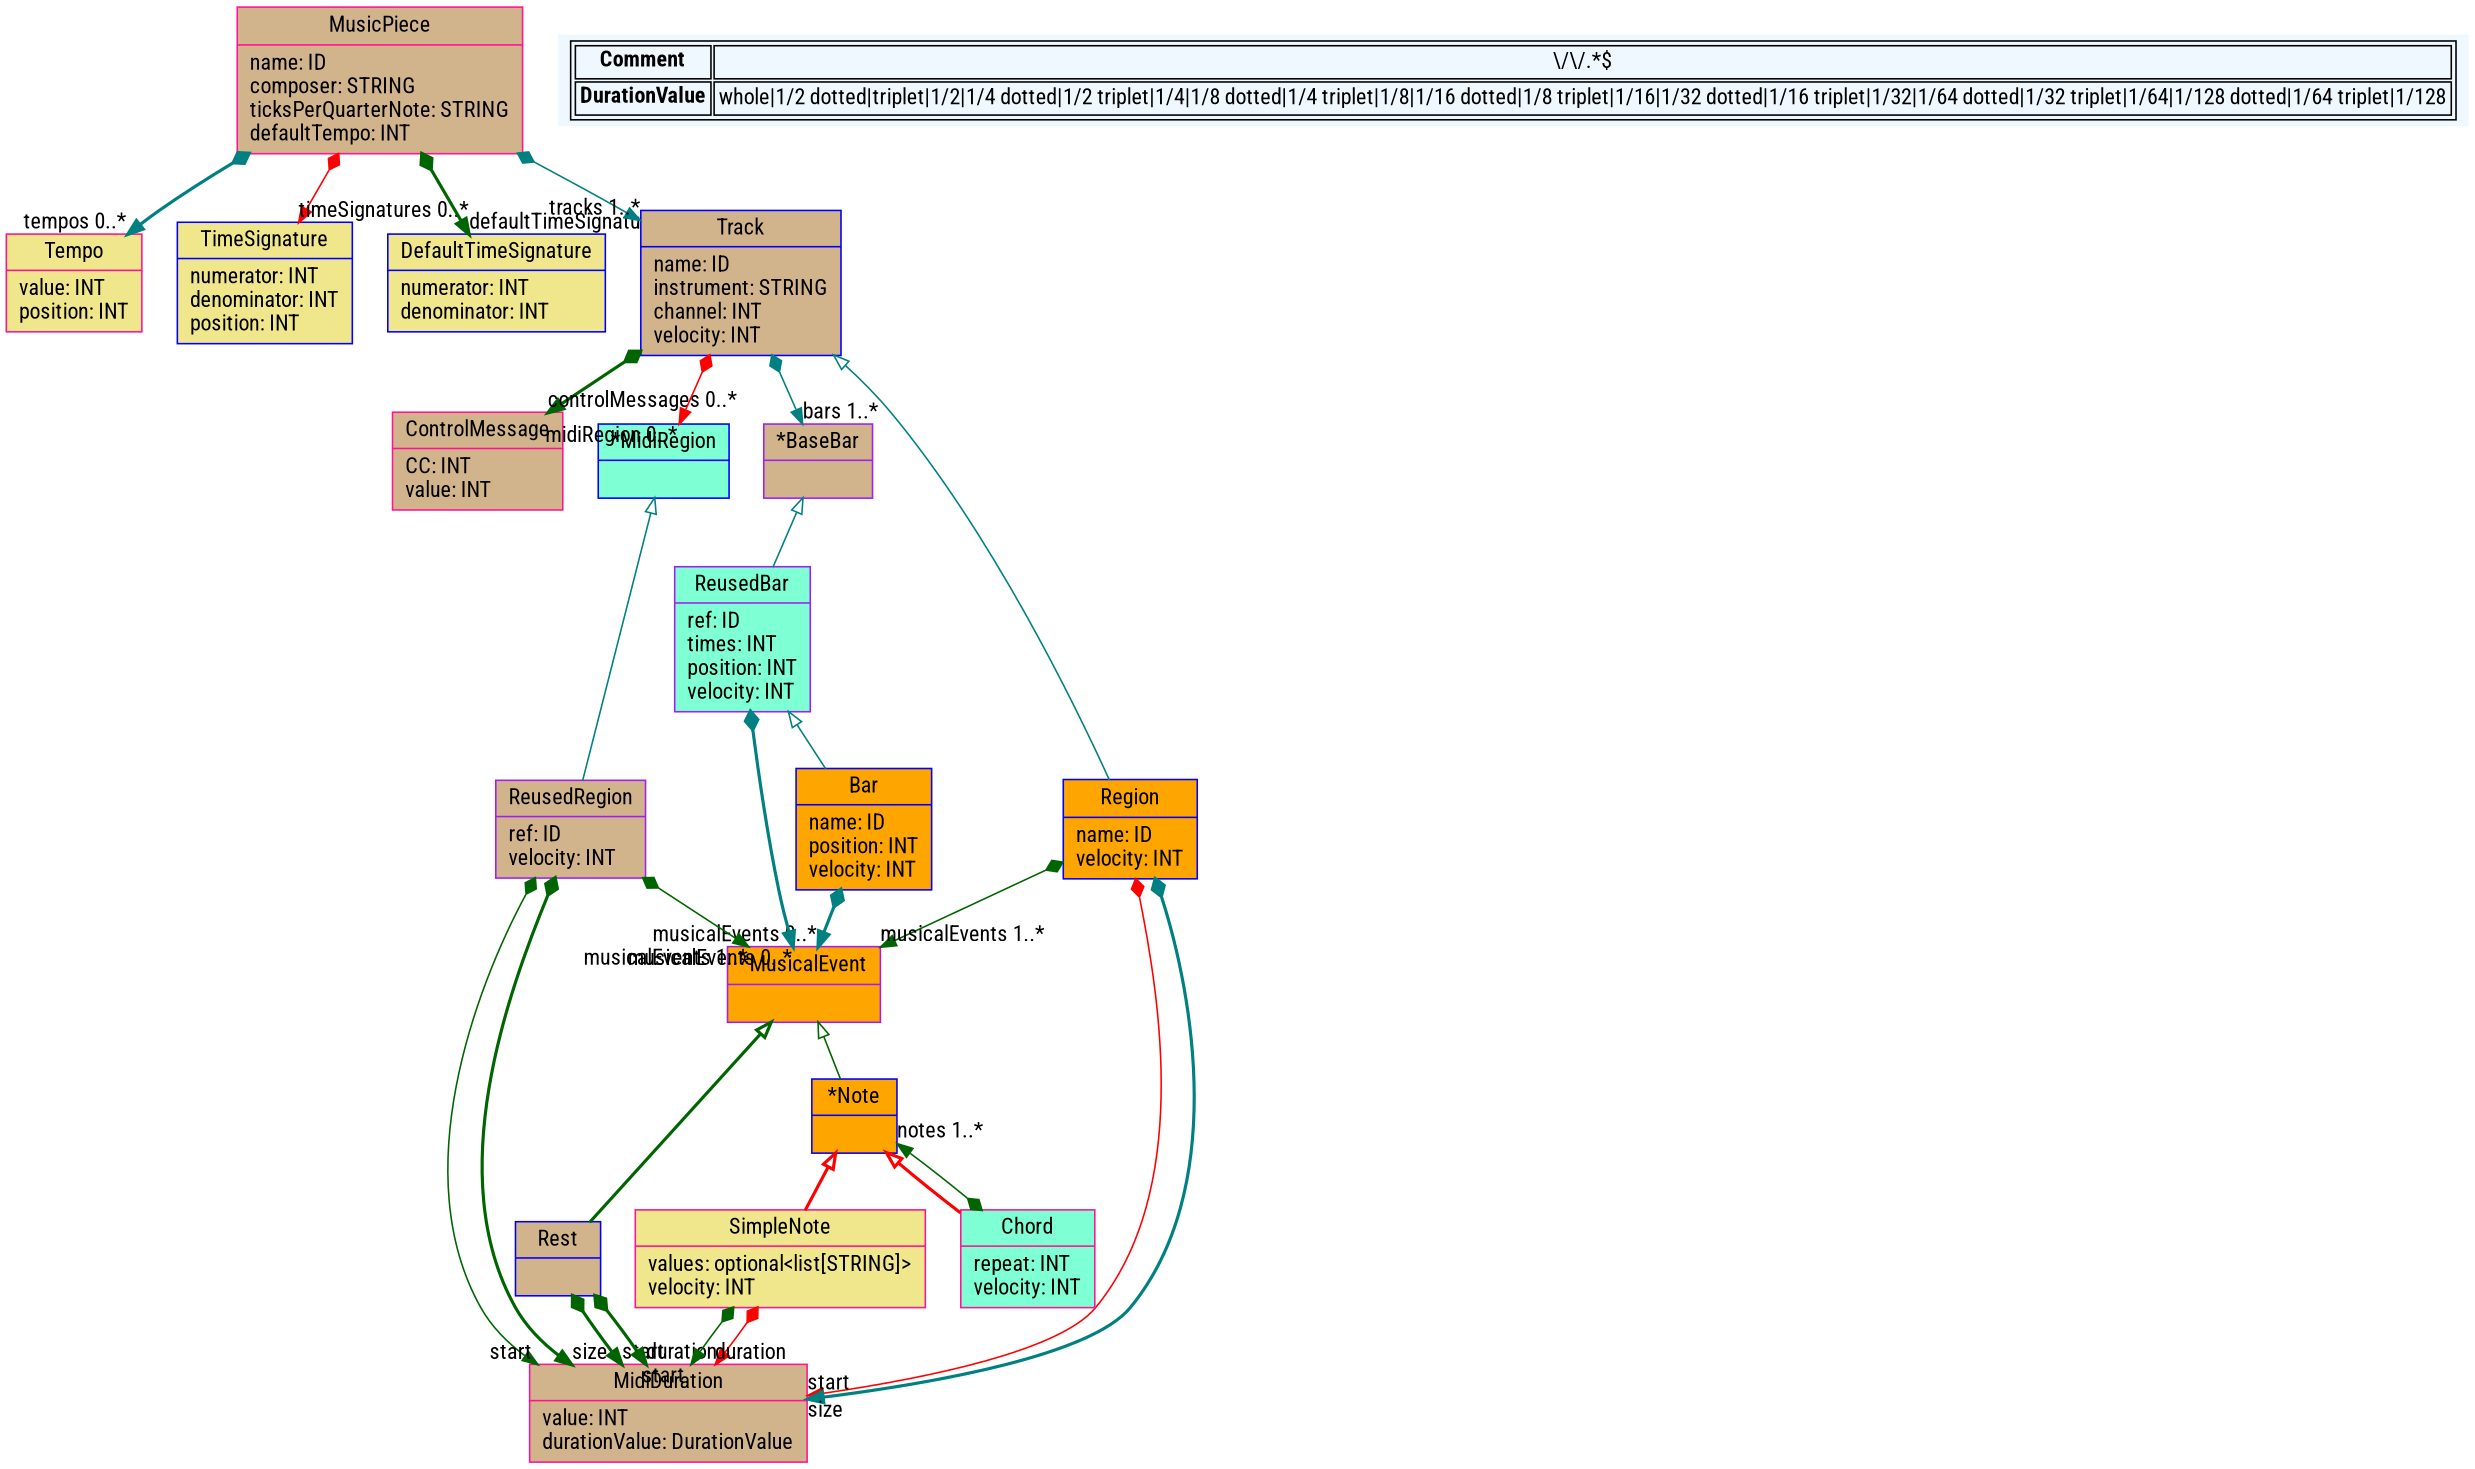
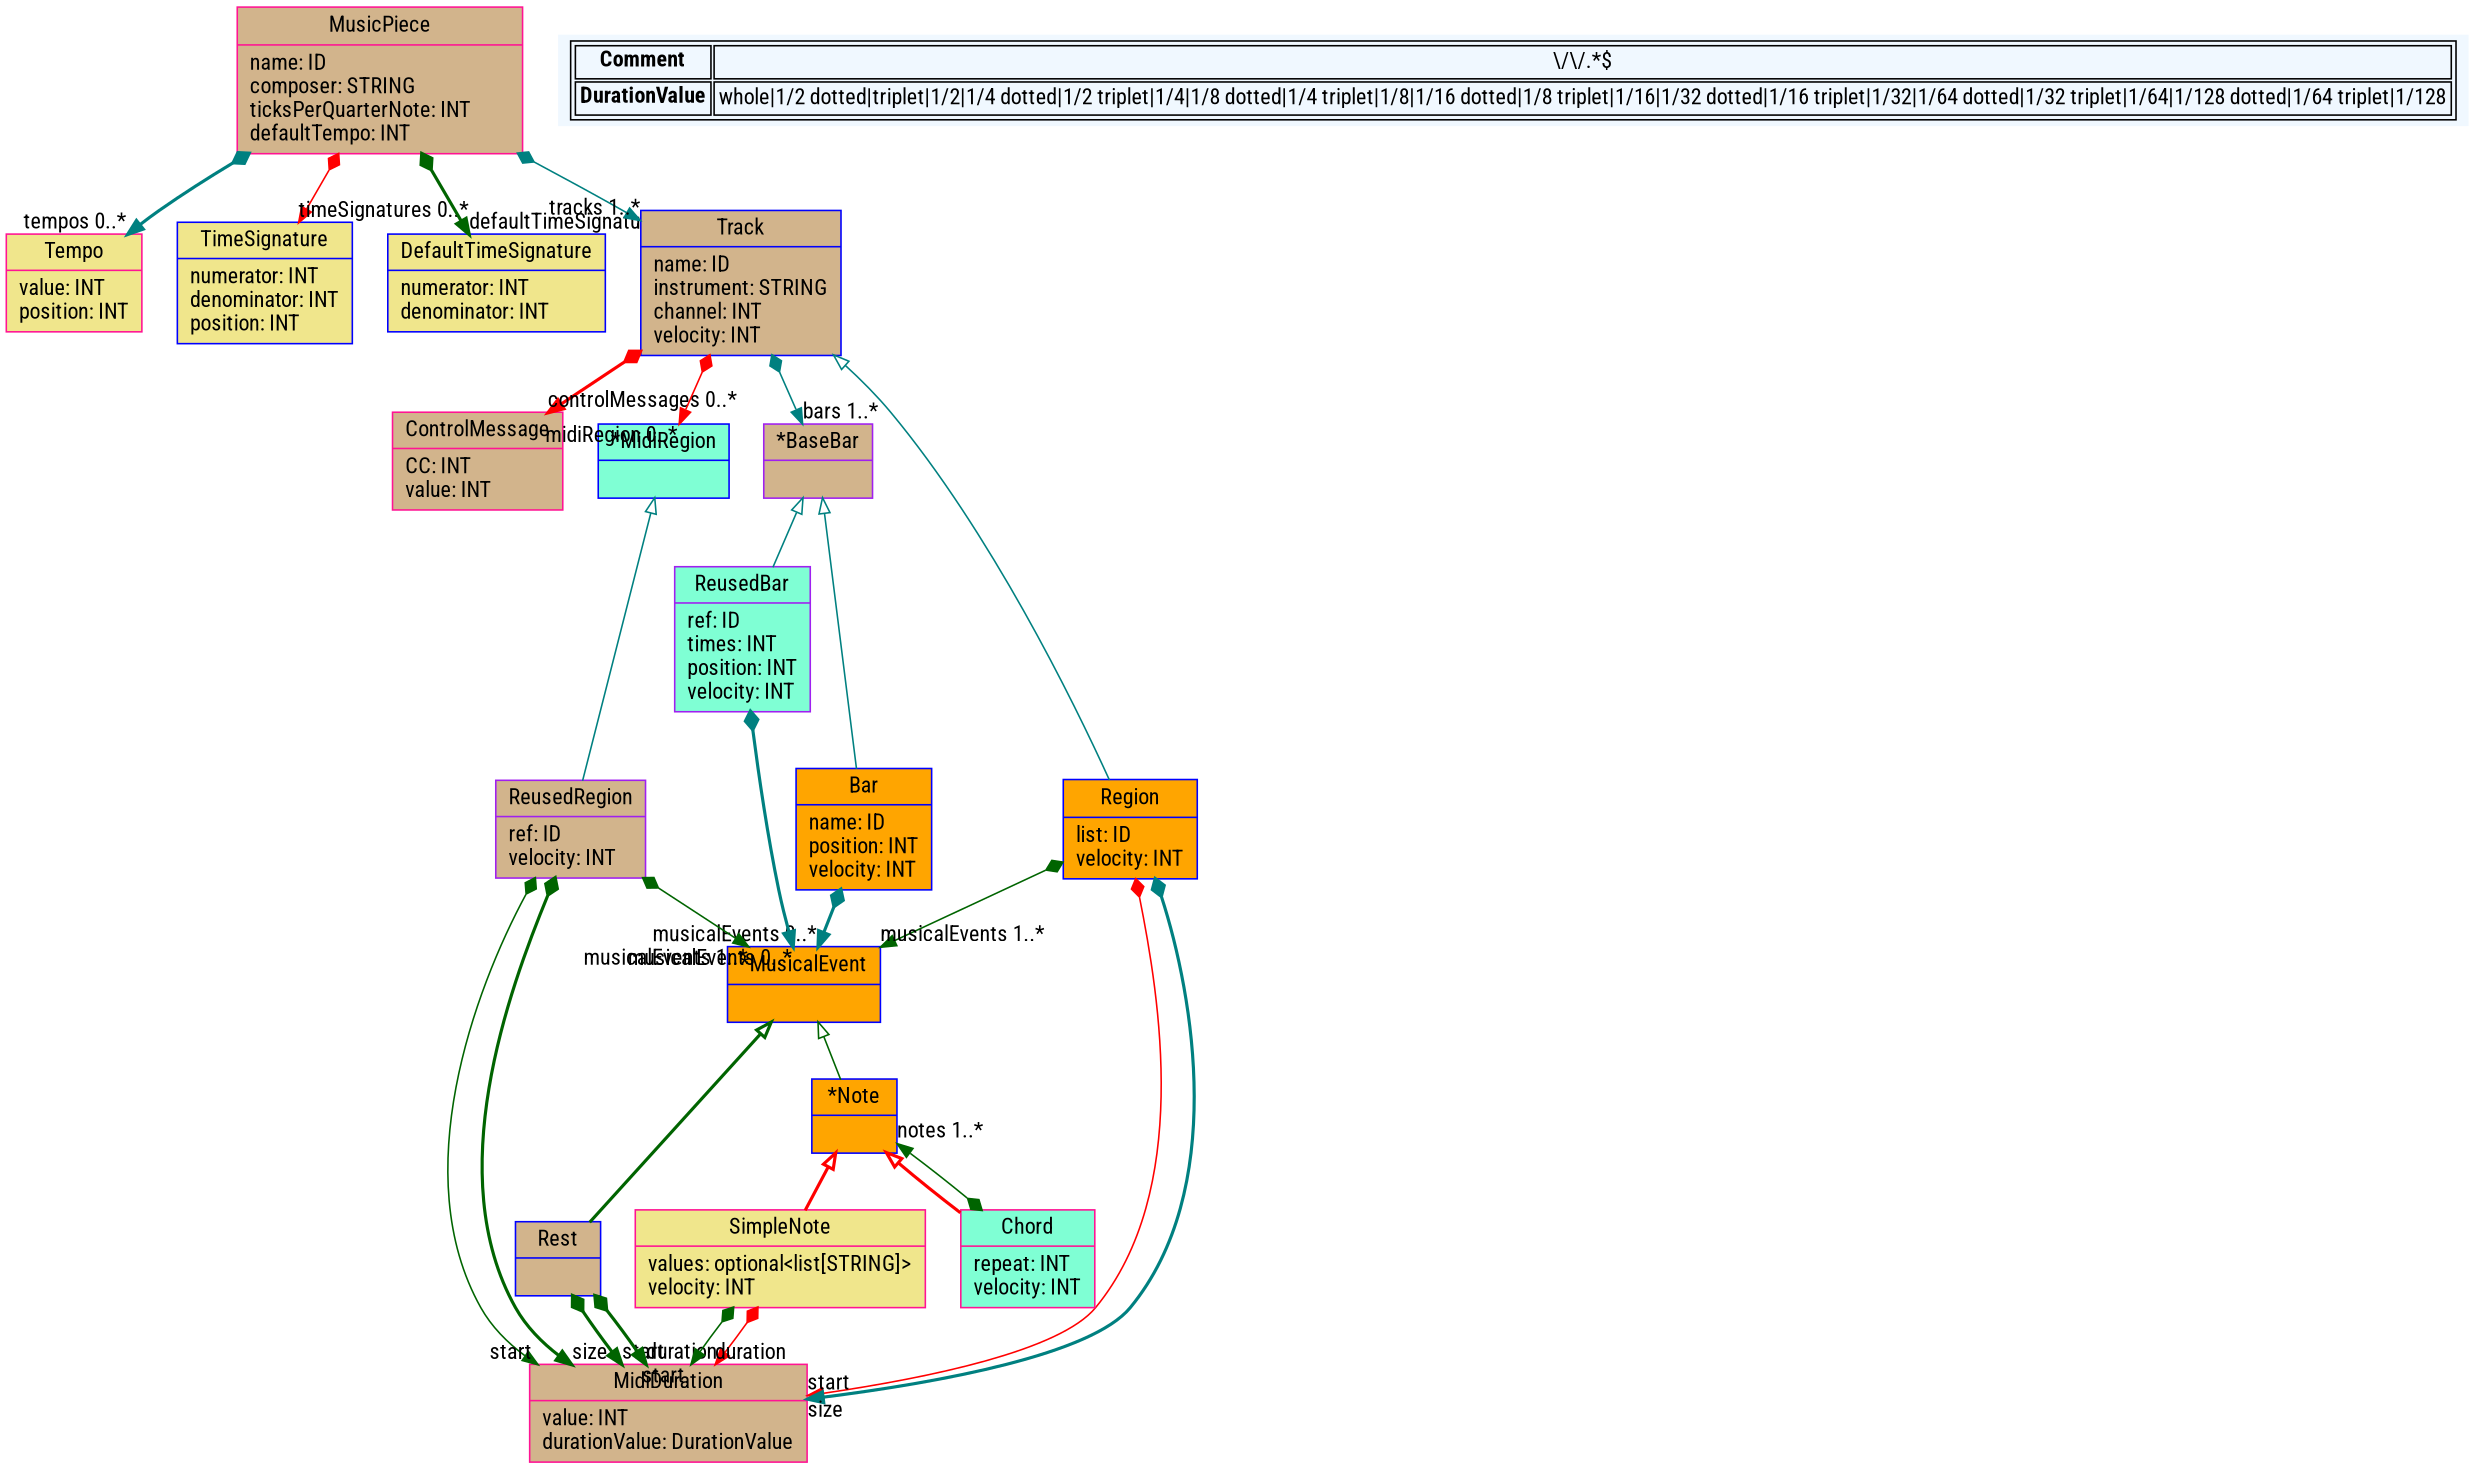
node "MusicPiece": text "ticksPerQuarterNote: STRING" -> "ticksPerQuarterNote: INT"
edge "Track" -- "ControlMessage": color darkgreen -> red
edge "Bar" -> "ReusedBar": now "Bar" -> "*BaseBar"
node "Region": text "name: ID" -> "list: ID"
node "*MusicalEvent": color purple -> blue
